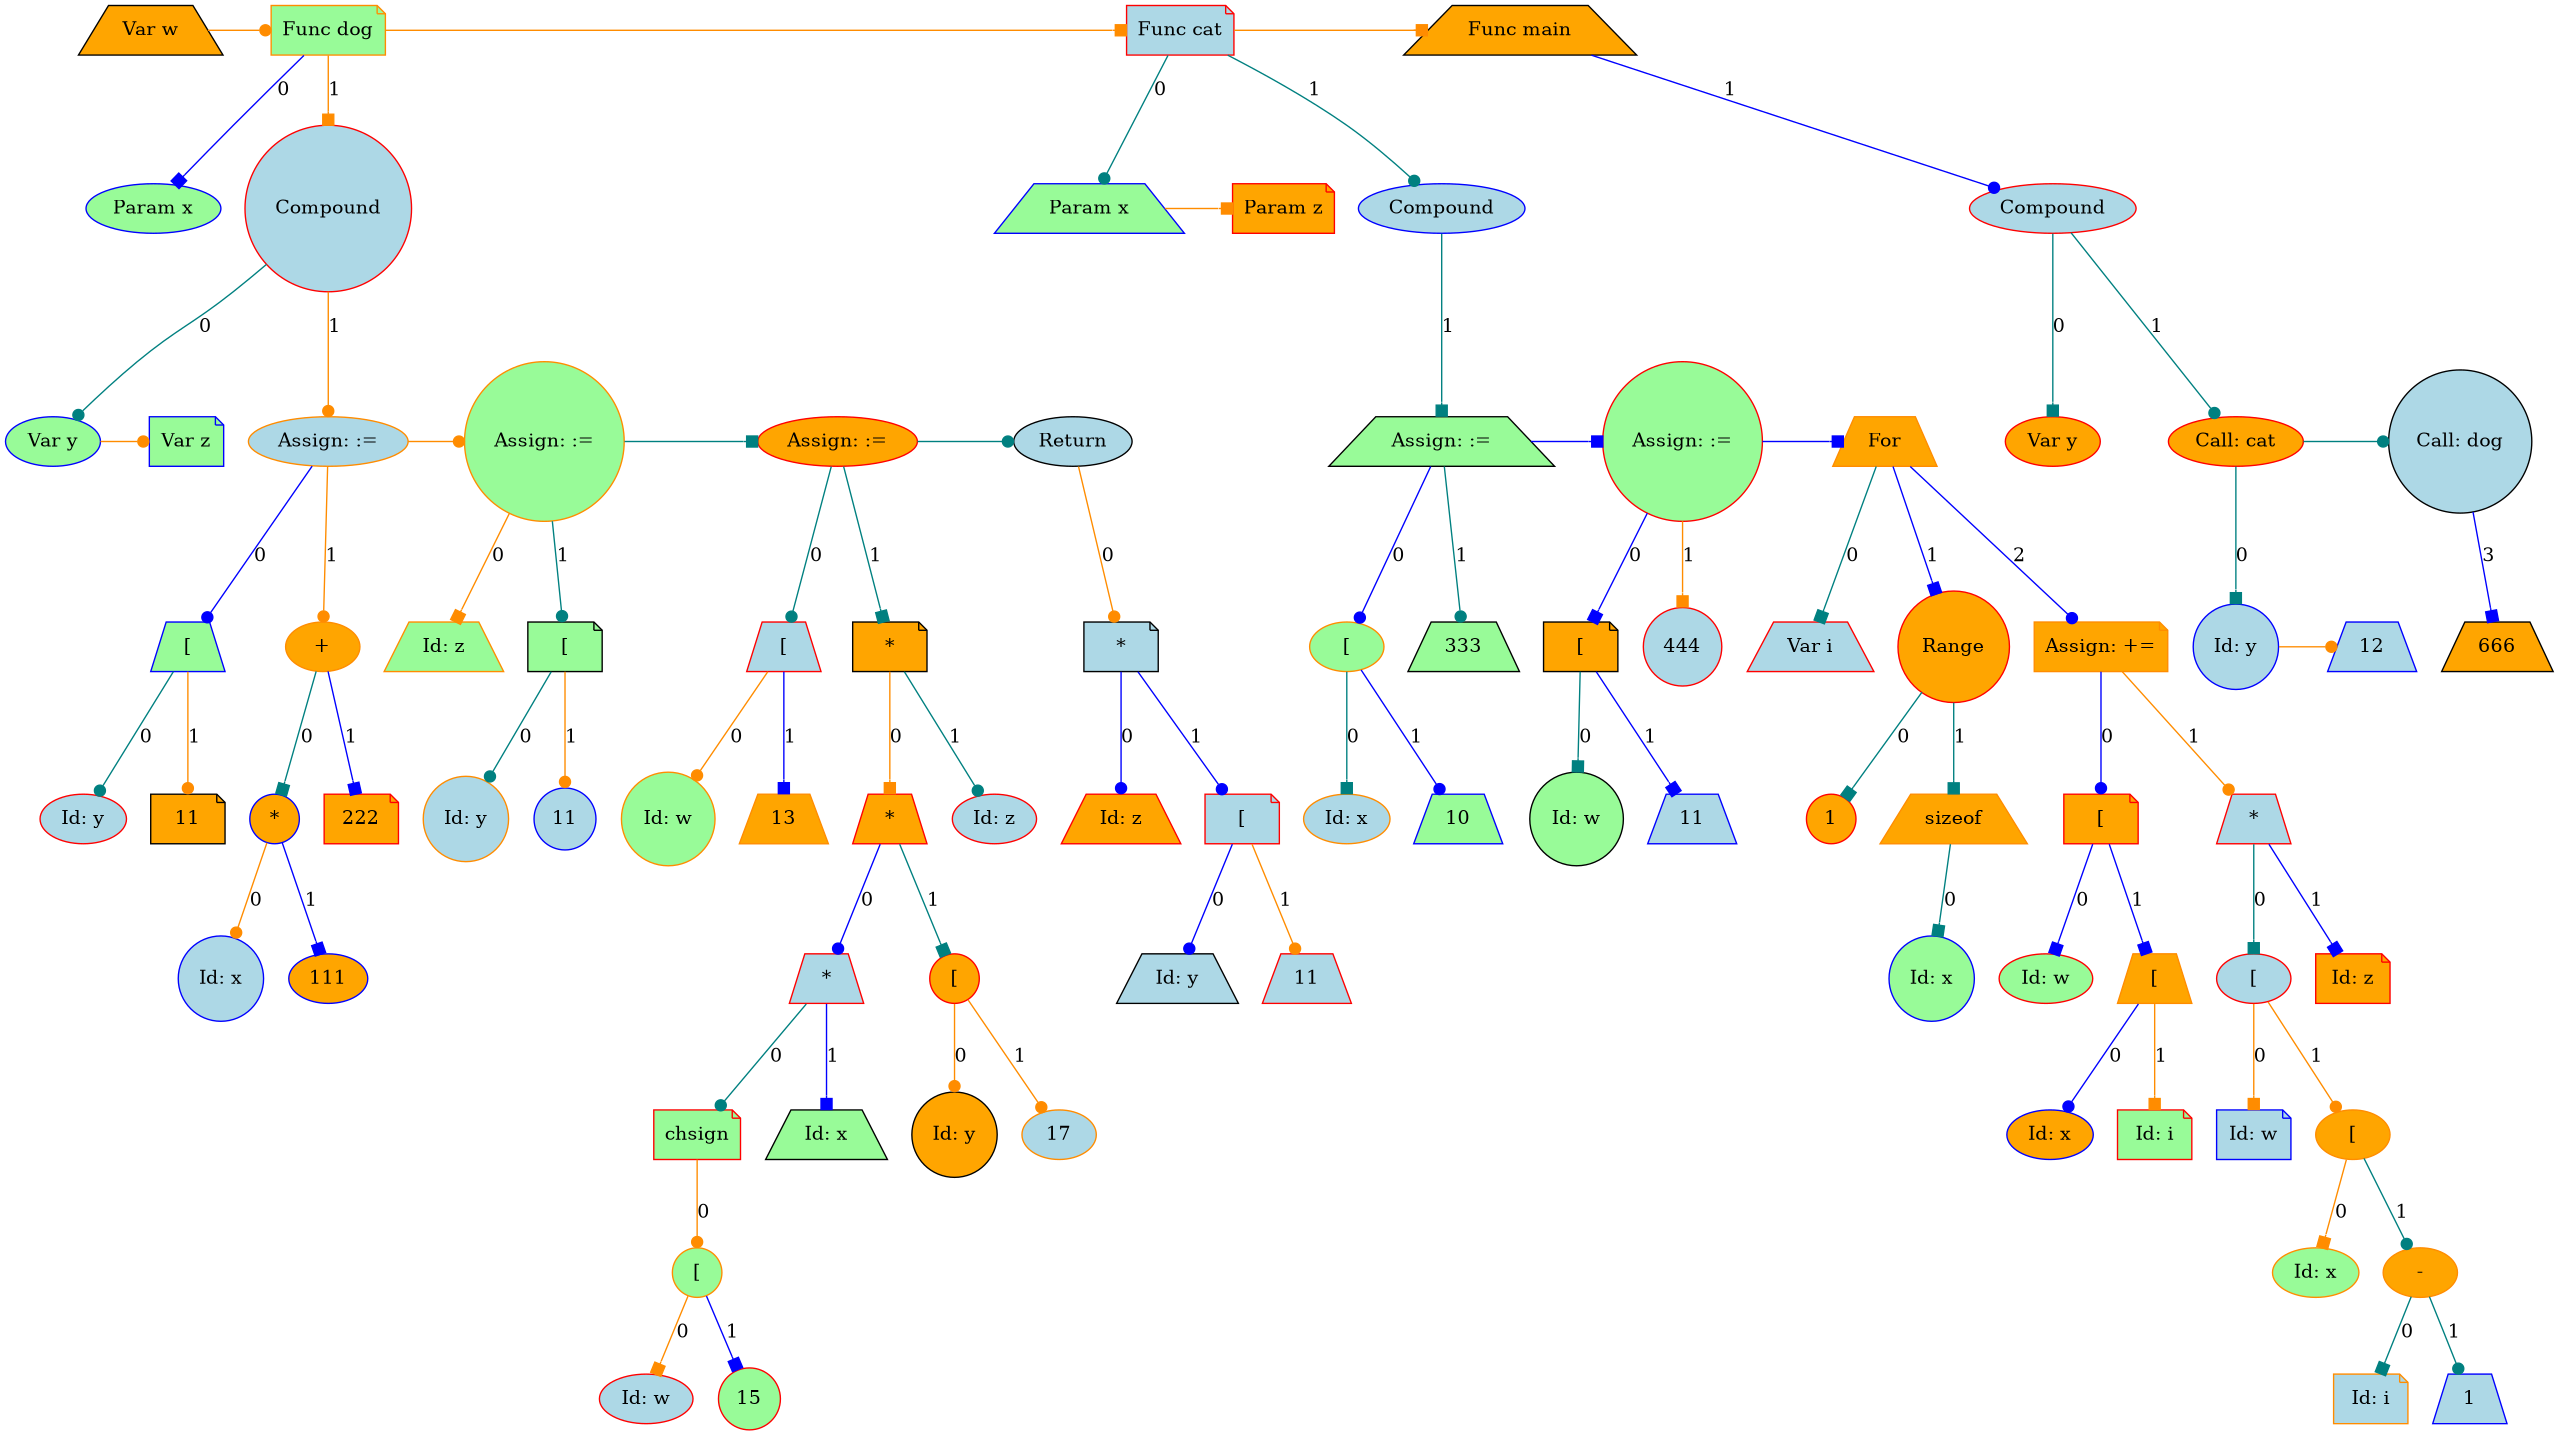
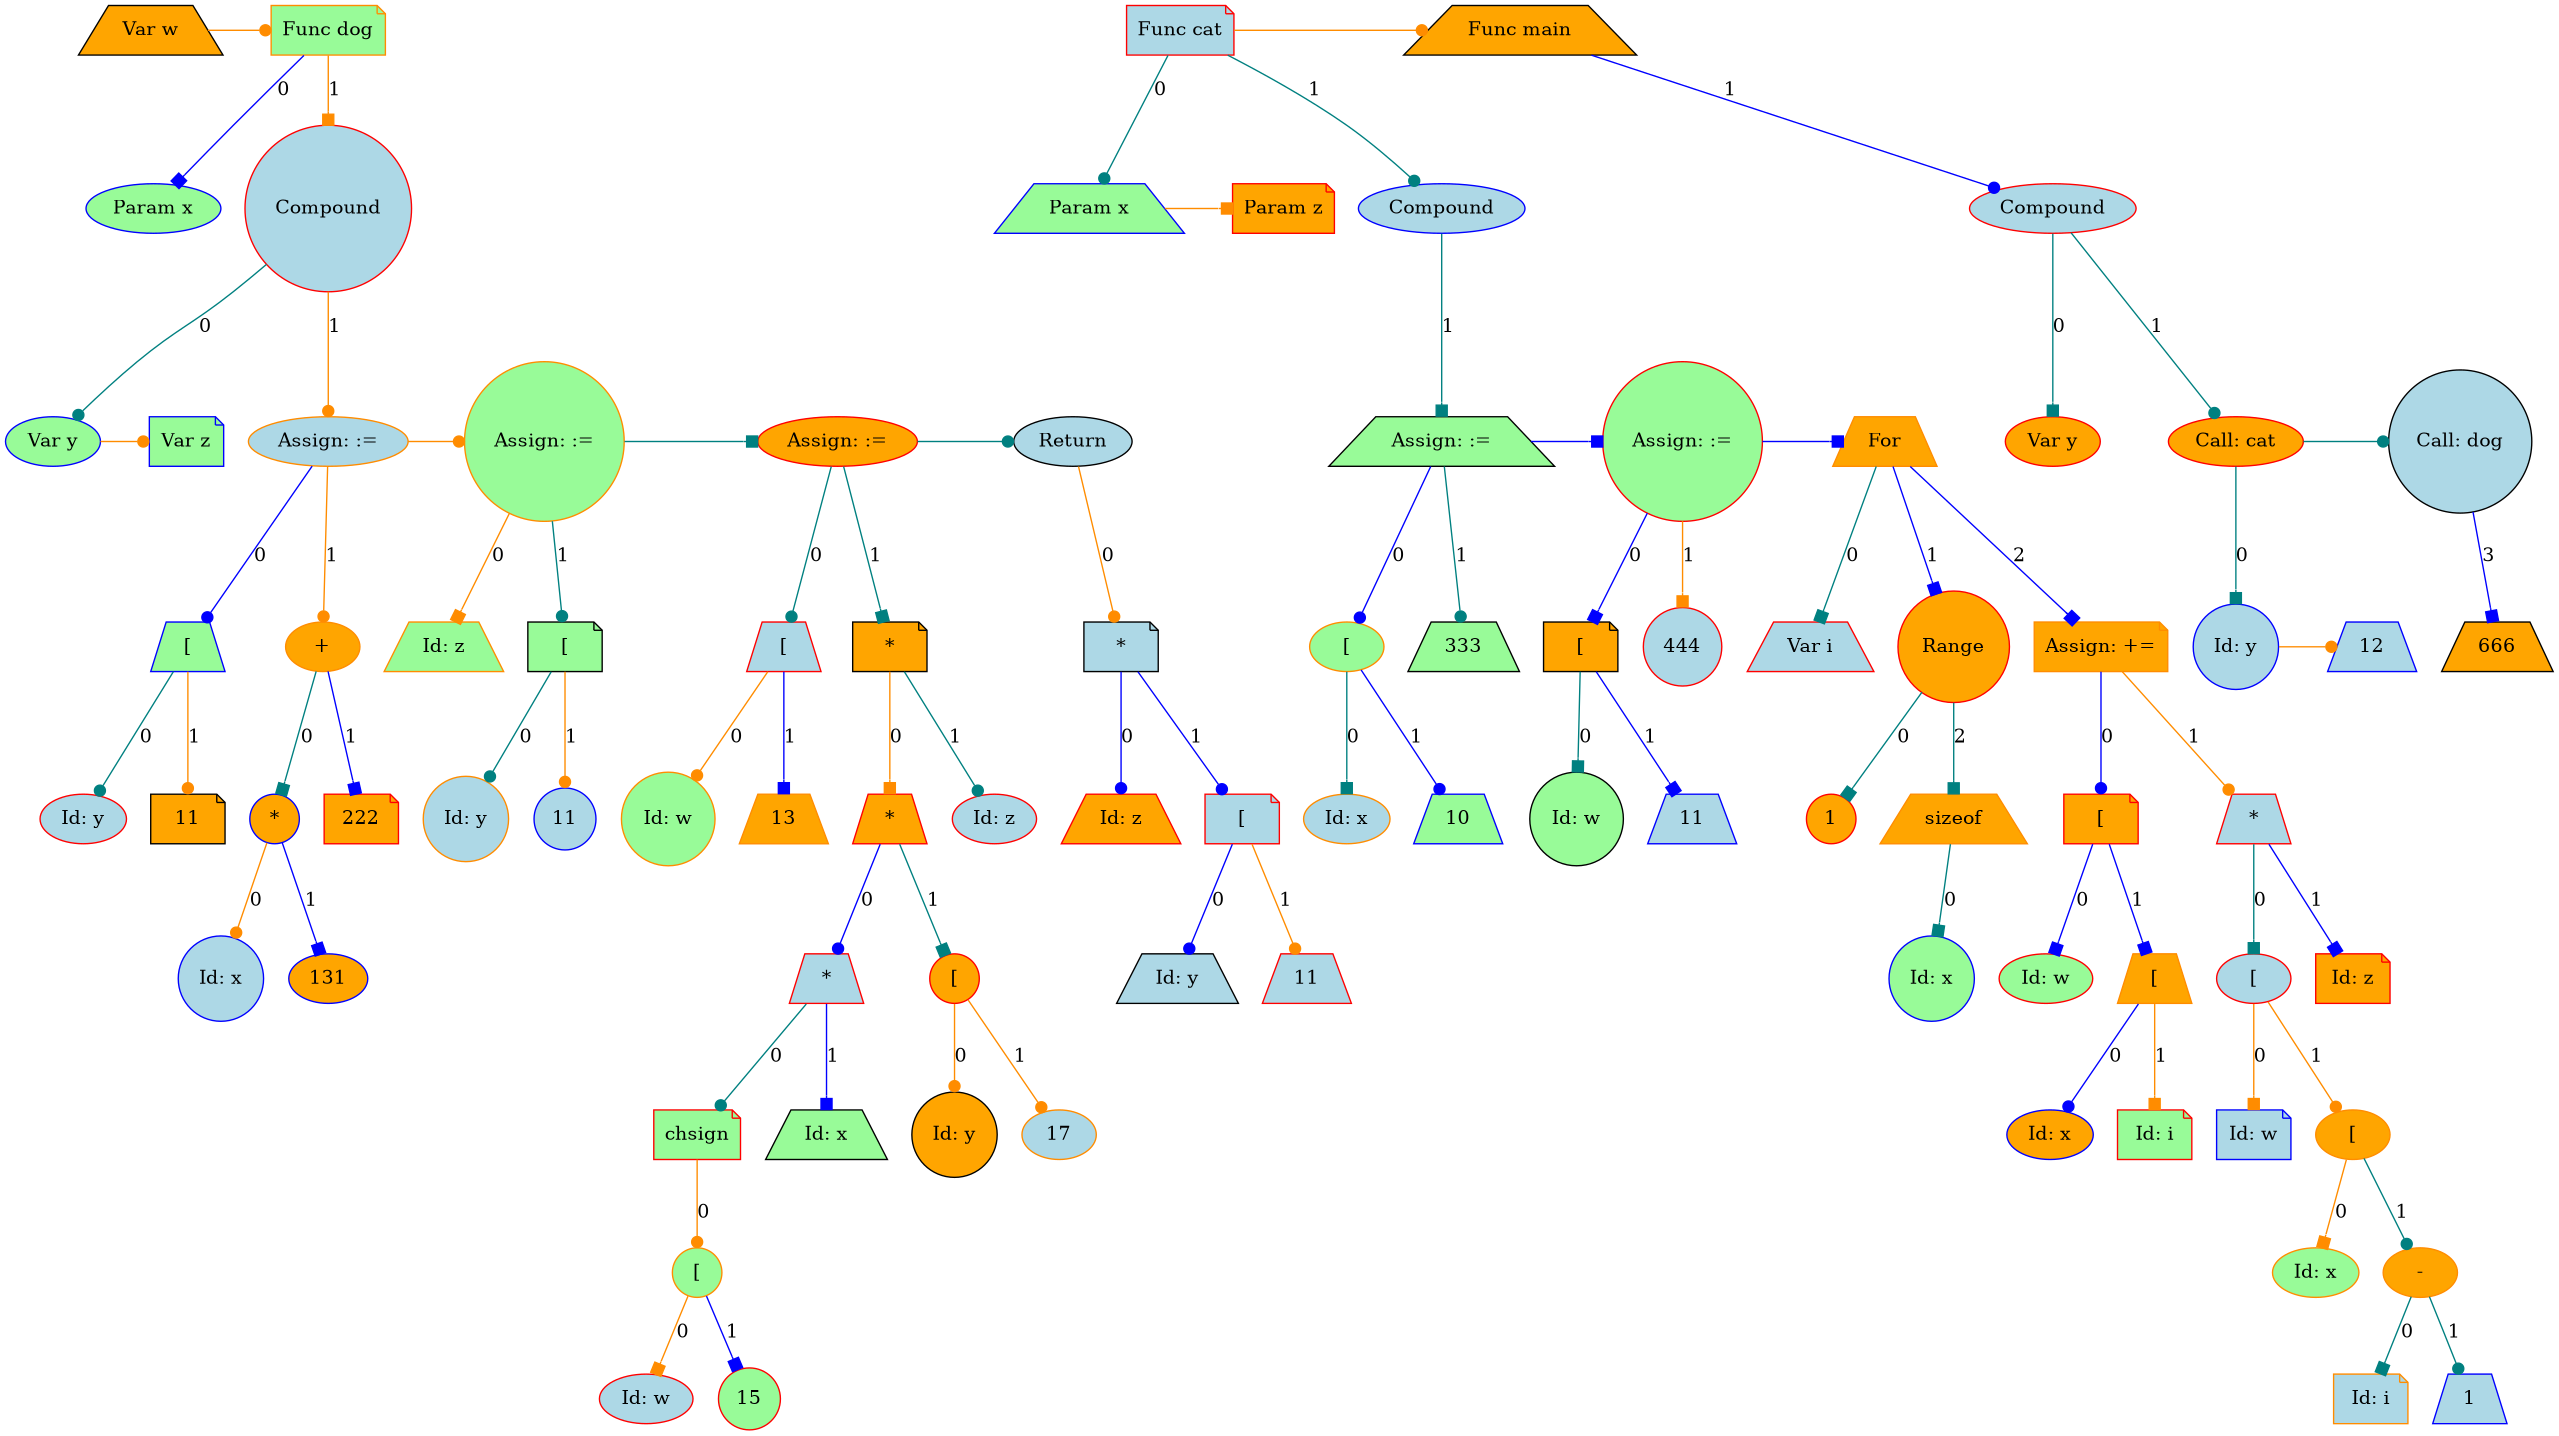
edge "Func dog" -> "Func cat": removed
edge "Func cat" -> "Func main": arrowhead box -> dot
edge "For" -> "Assign: +=": arrowhead dot -> box
edge "Range" -> "sizeof": label "1" -> "2"
node "111": label "111" -> "131"
